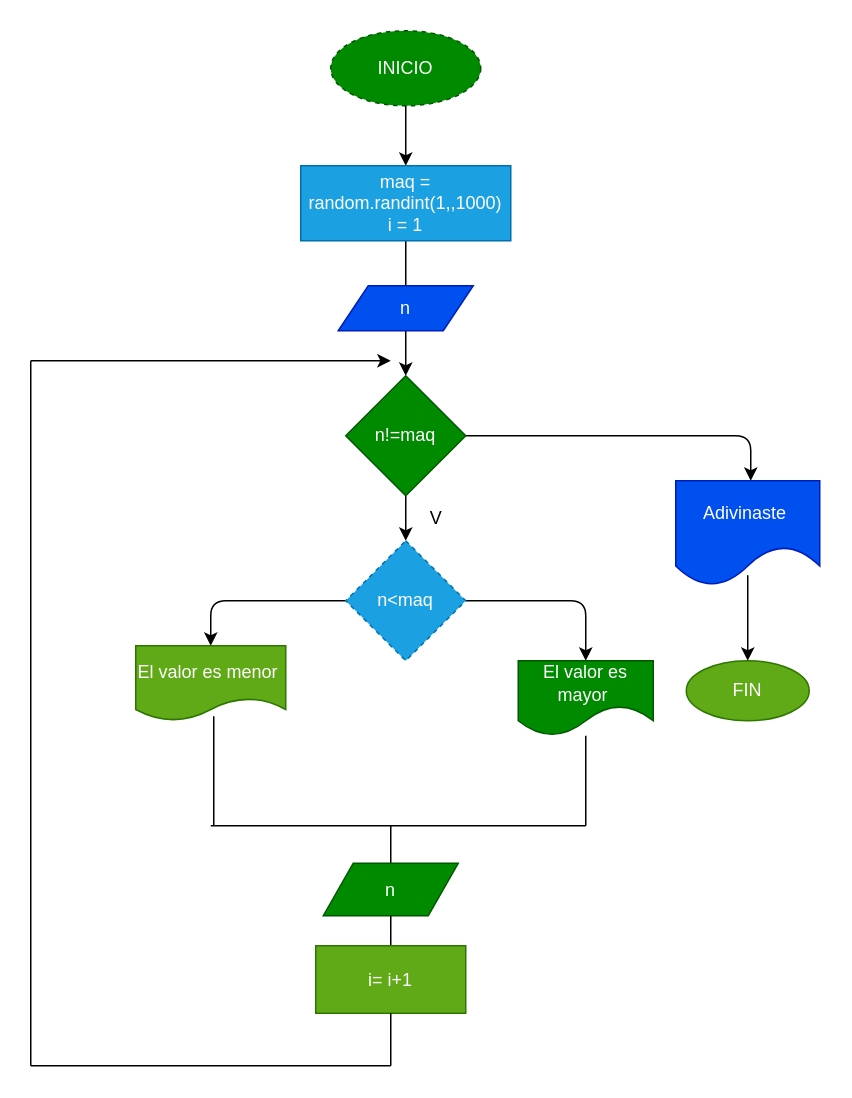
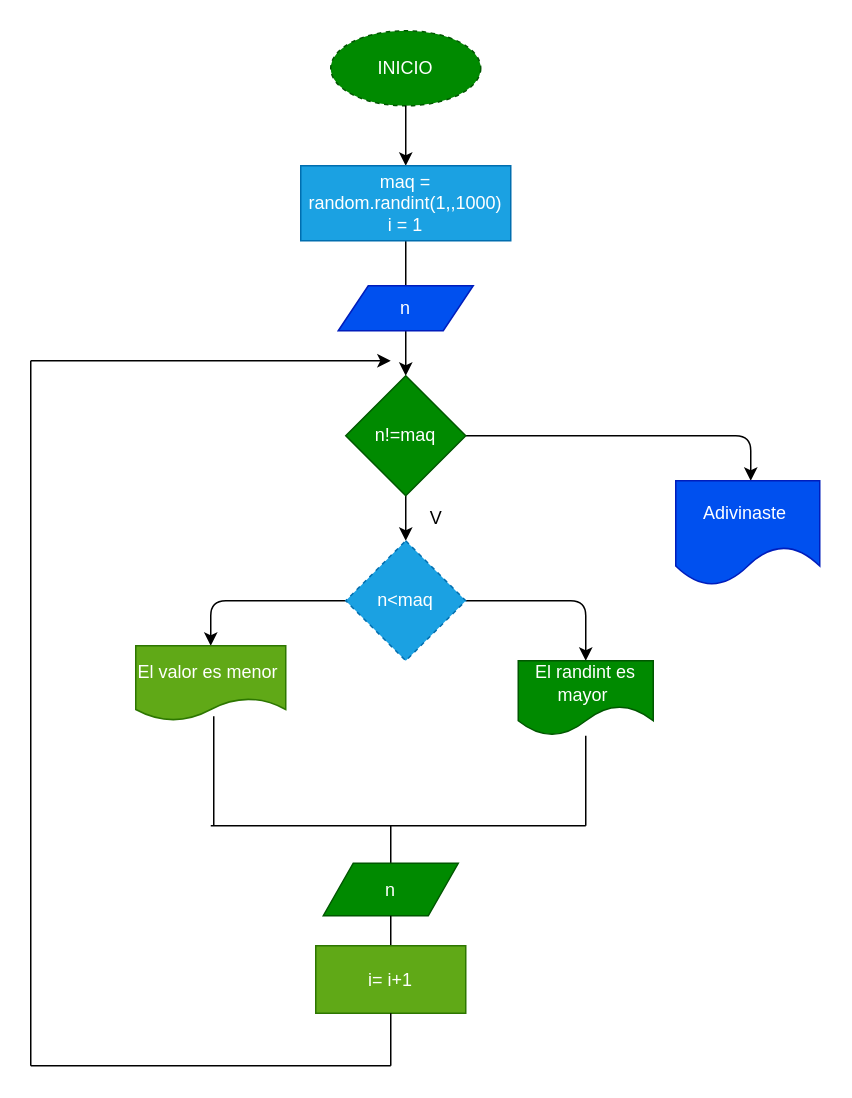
edge "Adivinaste" -> "FIN": removed
node "El valor es mayor": label "El valor es mayor" -> "El randint es mayor"
node "FIN": removed
